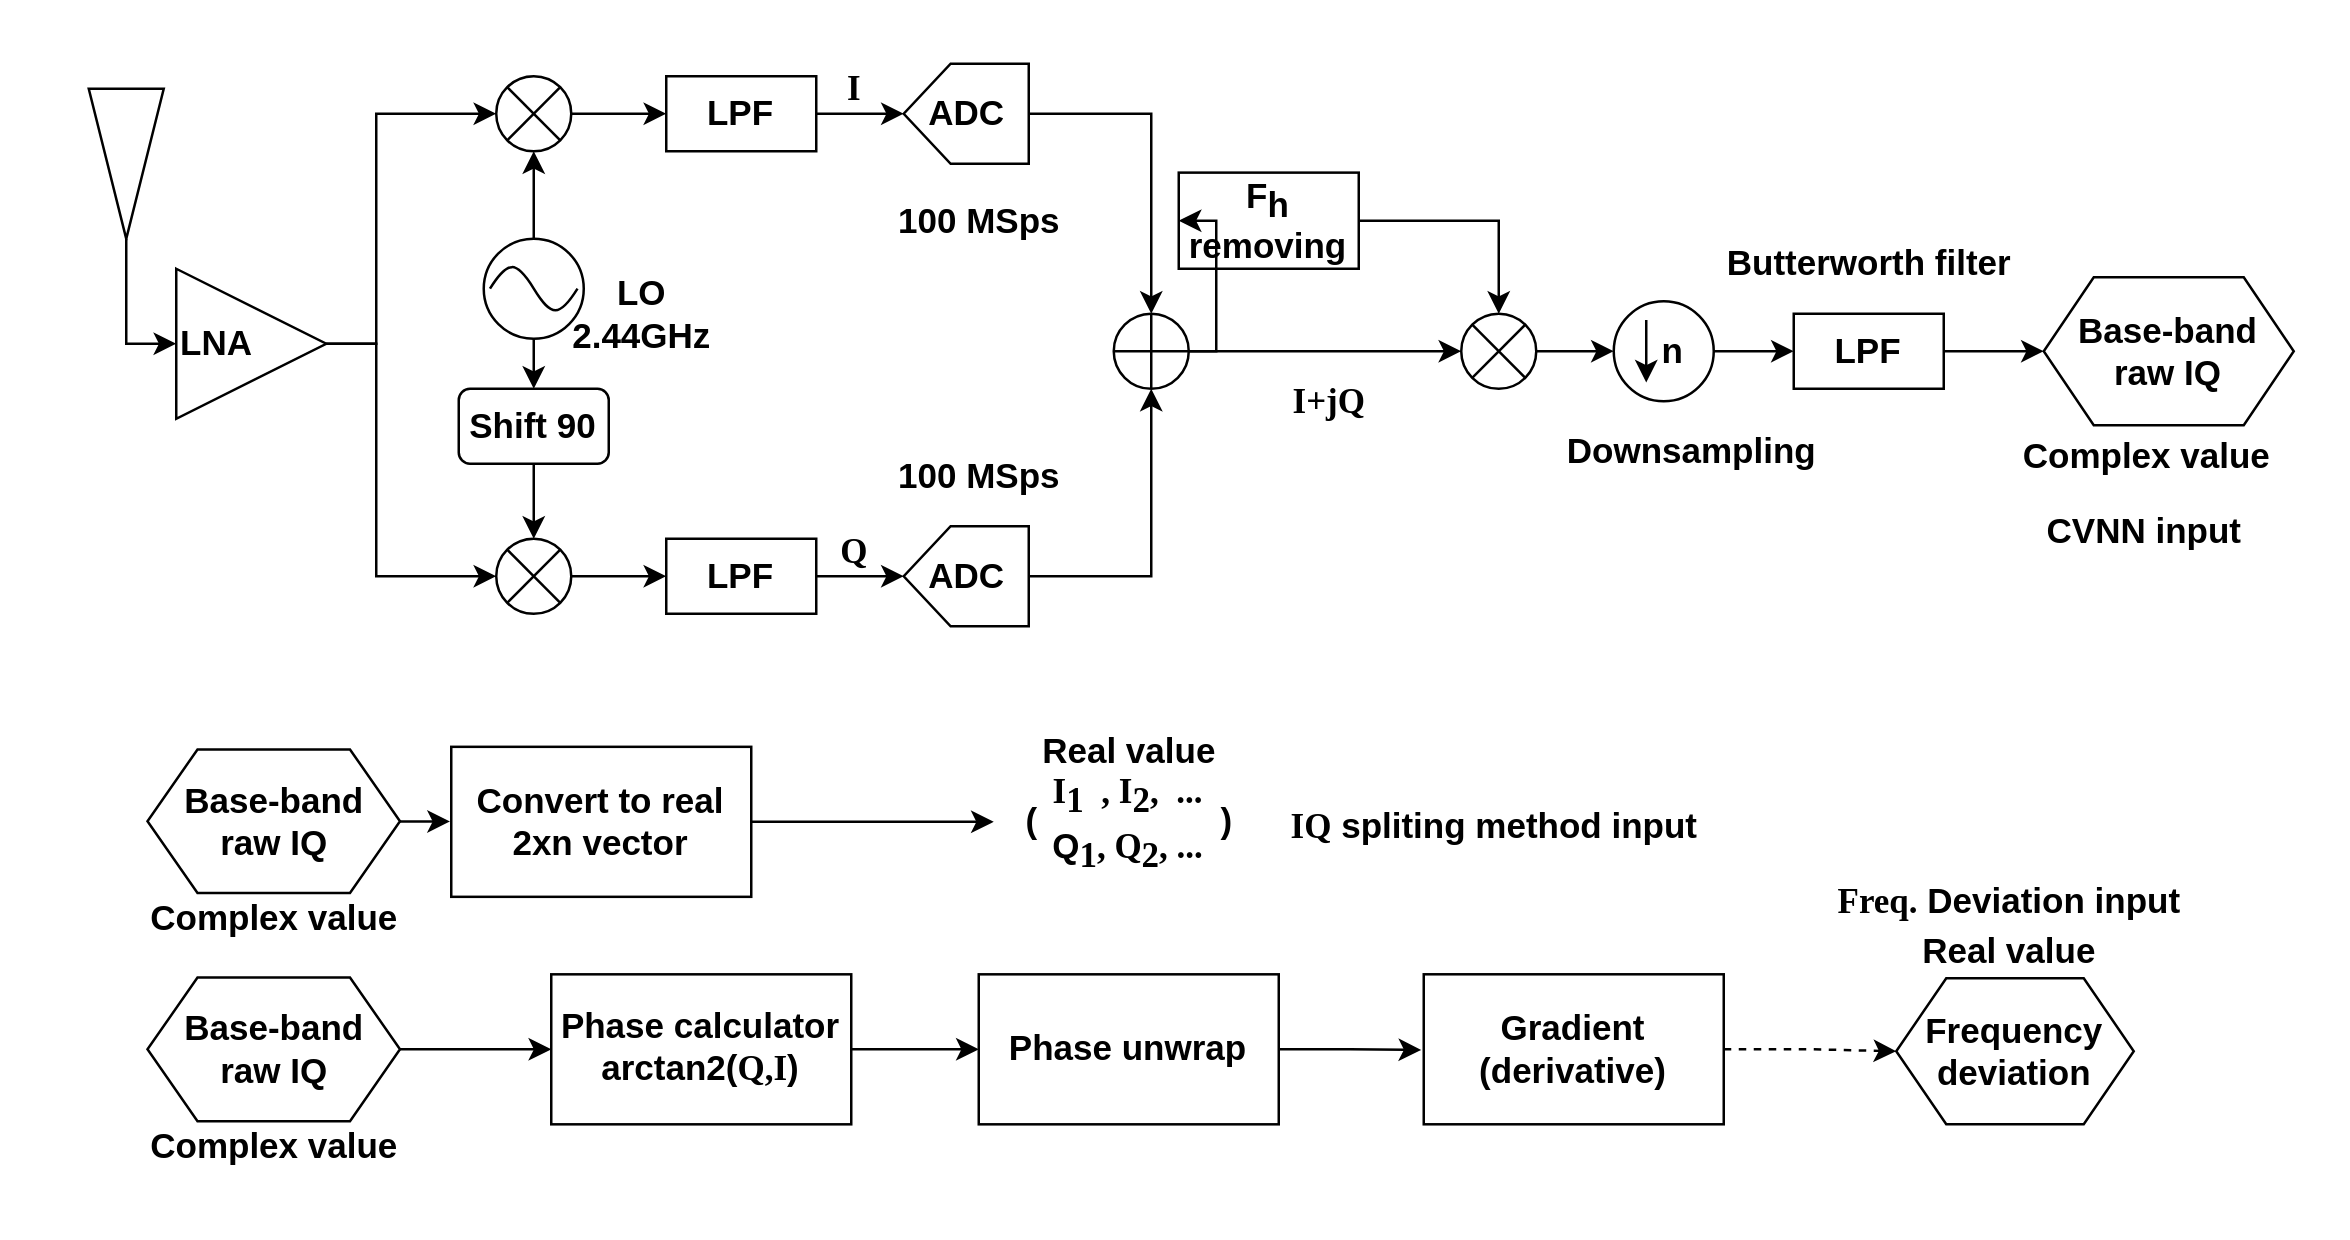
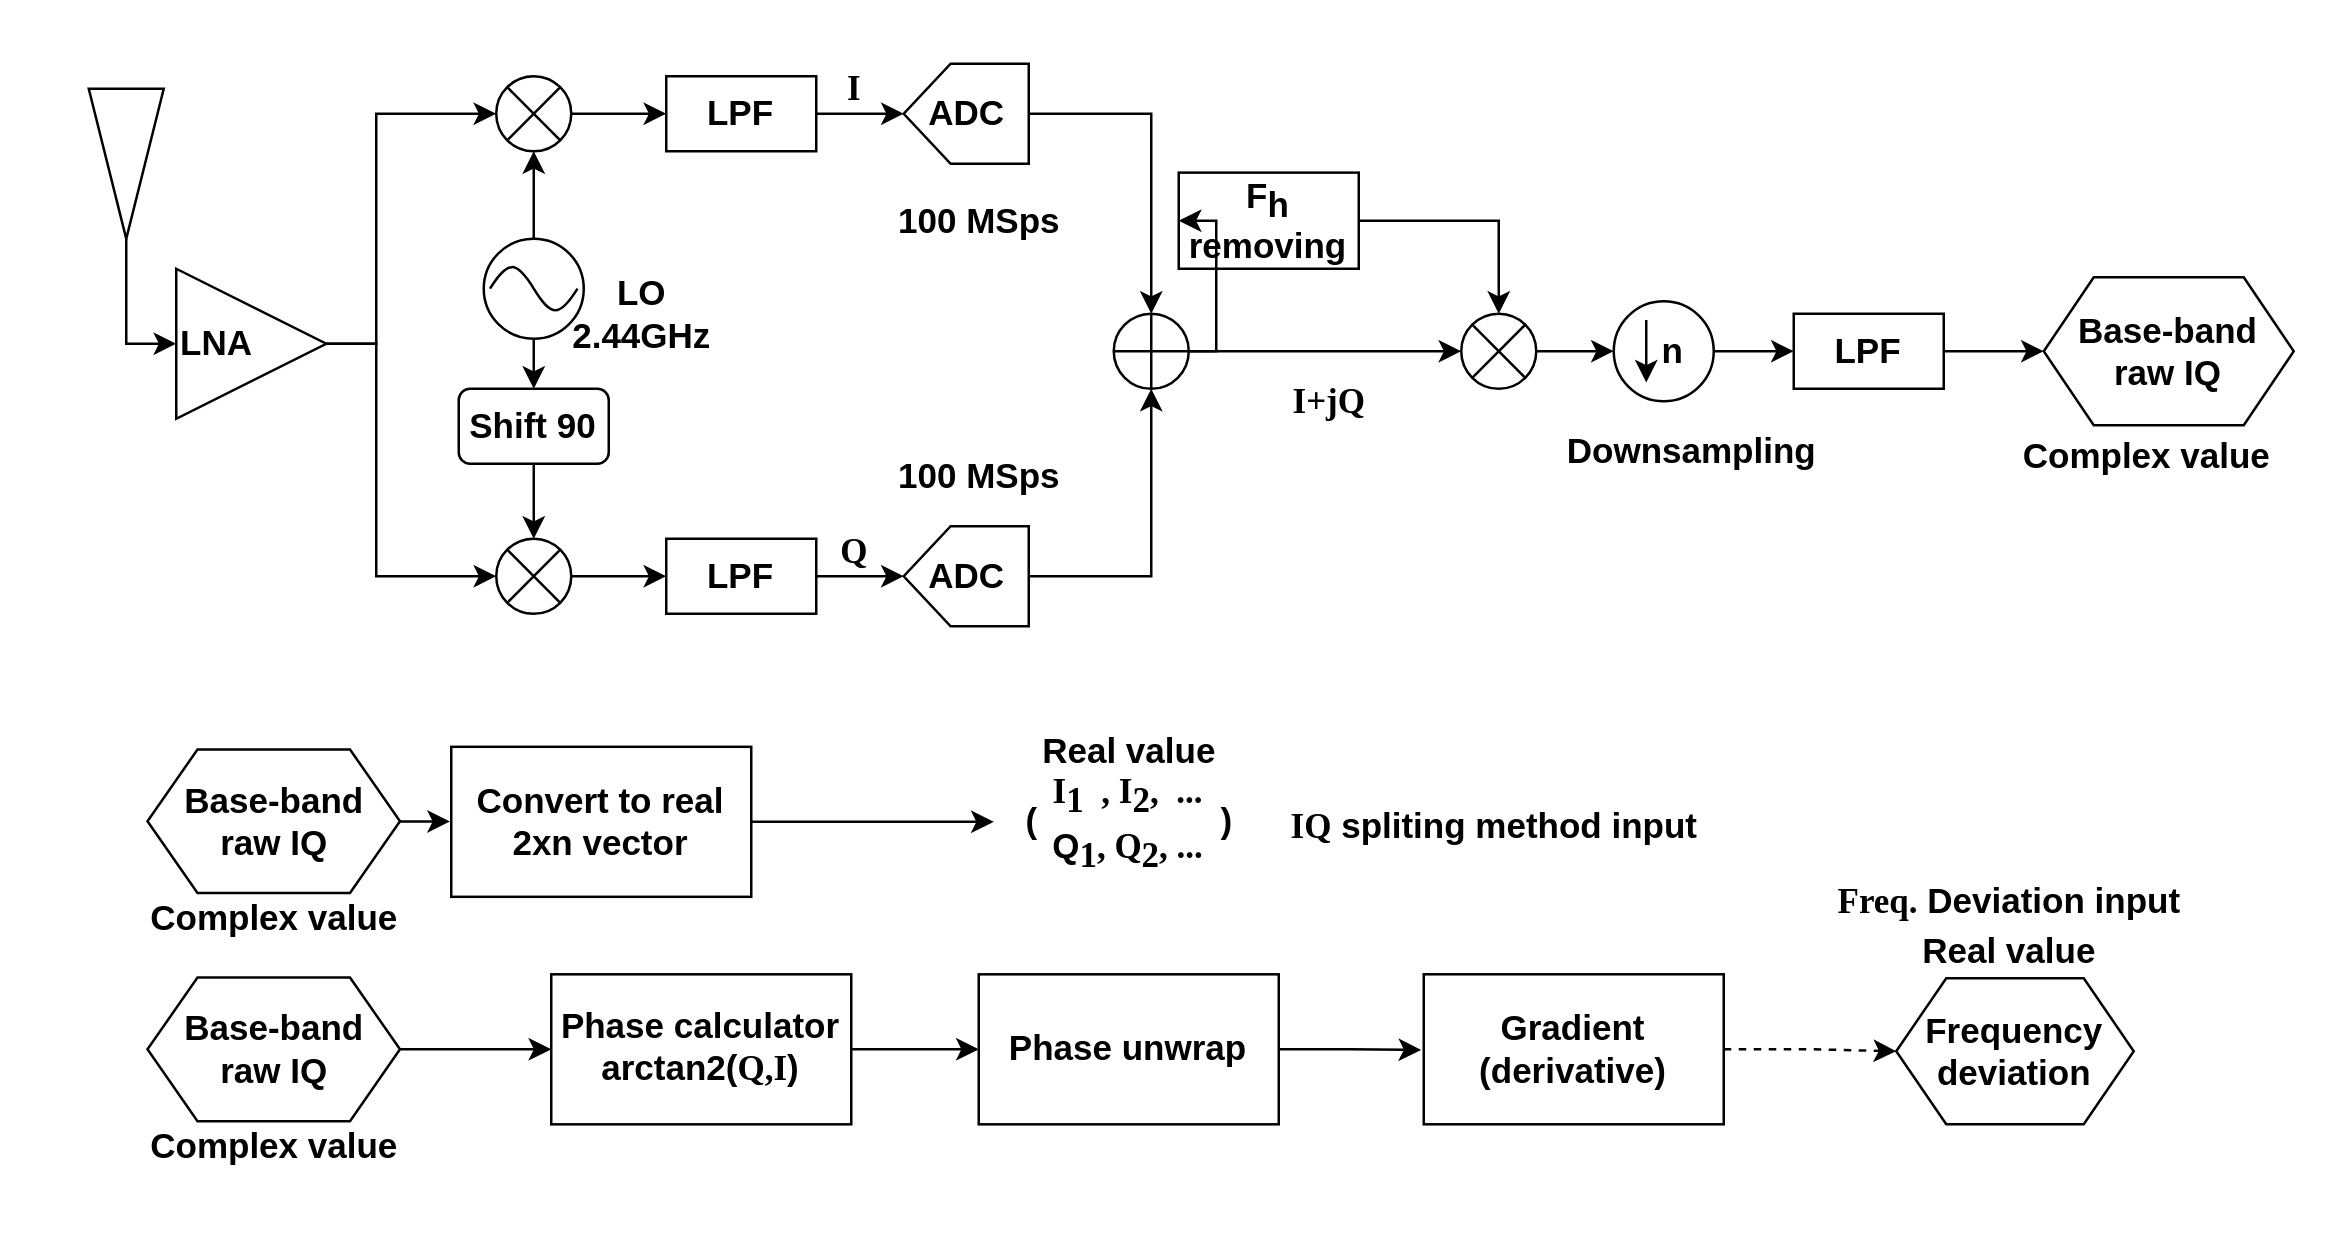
node "Butterworth filter": removed
node "CVNN input": removed
